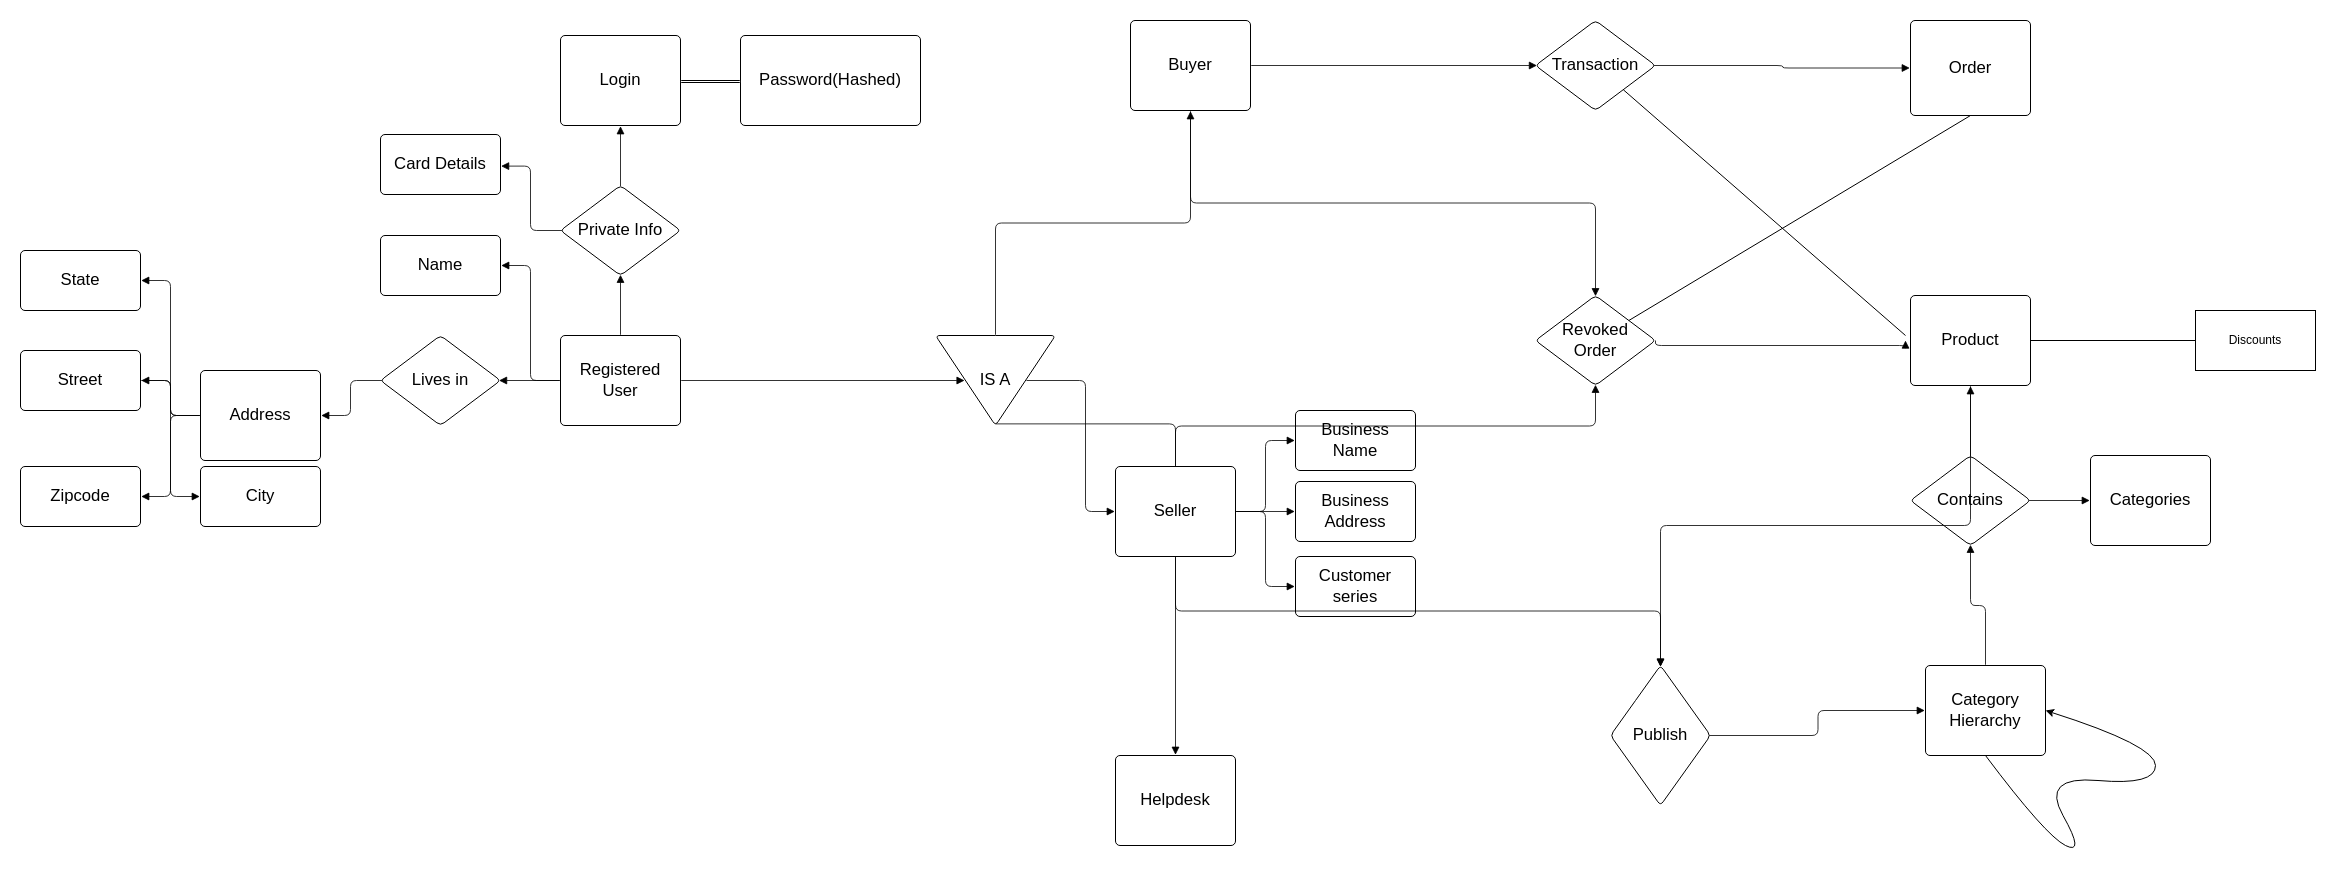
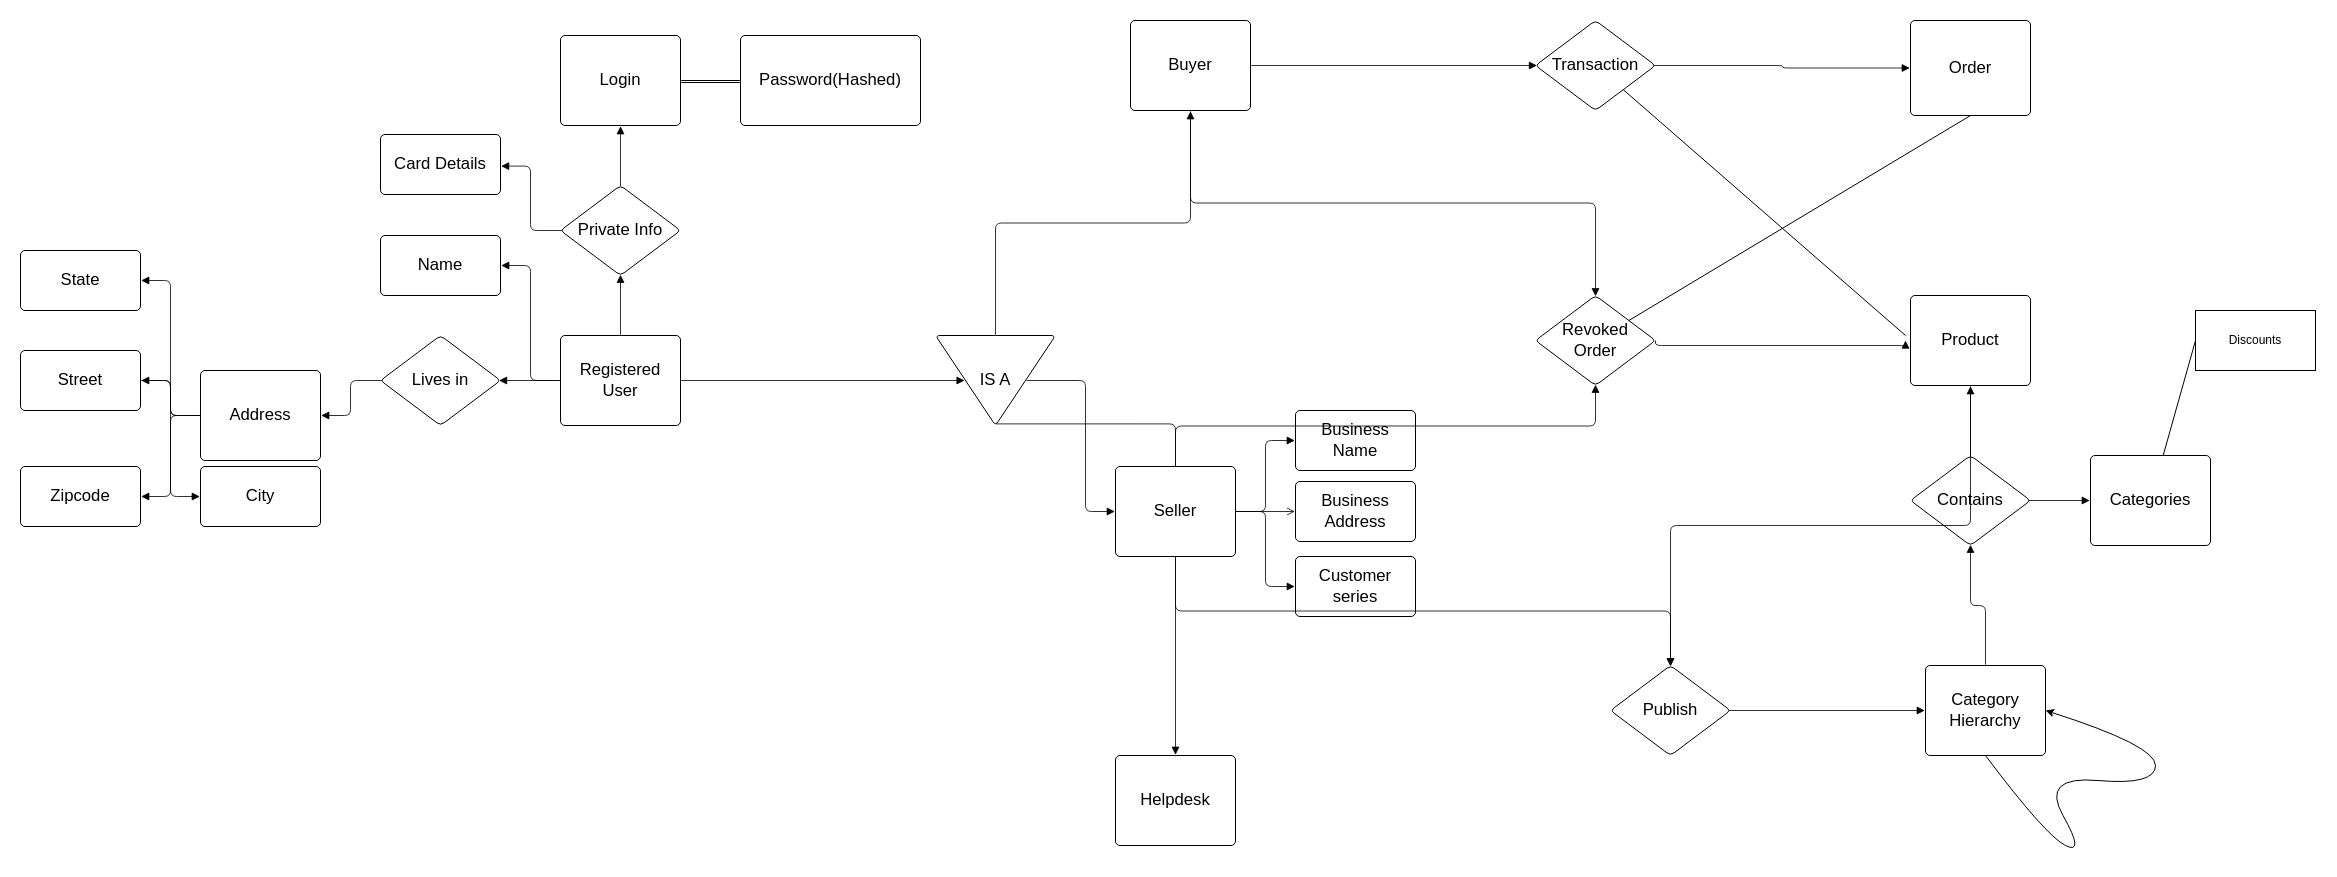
edge "Product" -- "Discounts": now "Categories" -- "Discounts"
edge "Seller" -> "Business Address": arrowhead block -> open
node "Publish": size 100x140 -> 120x90
